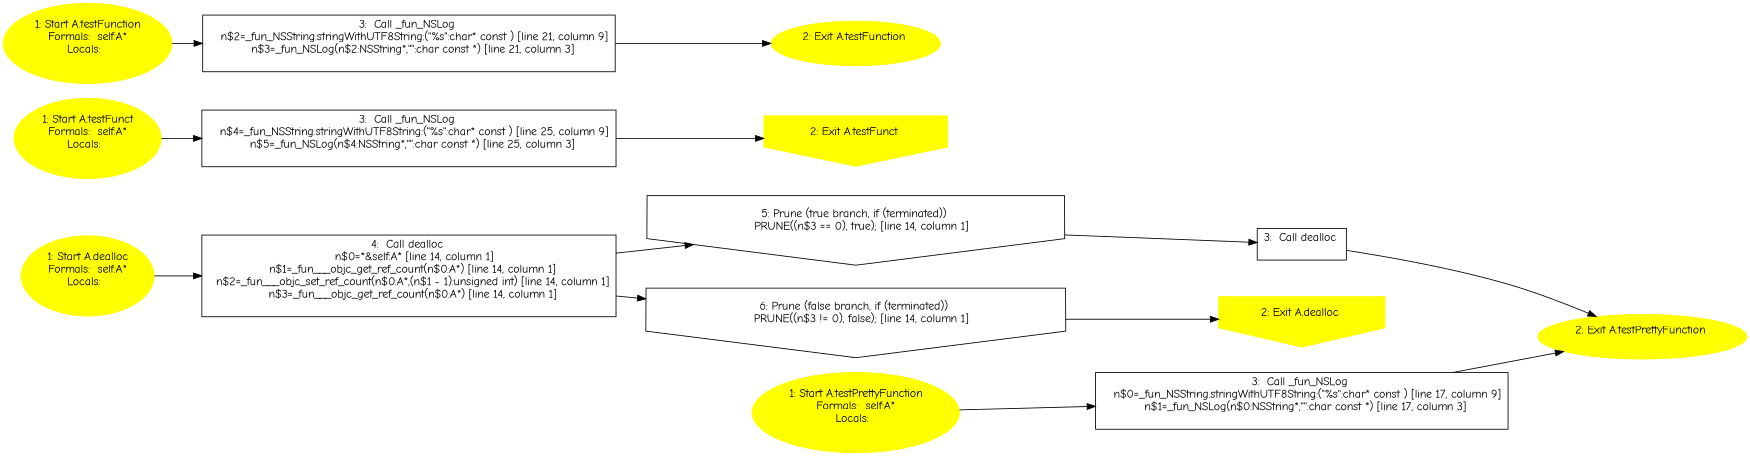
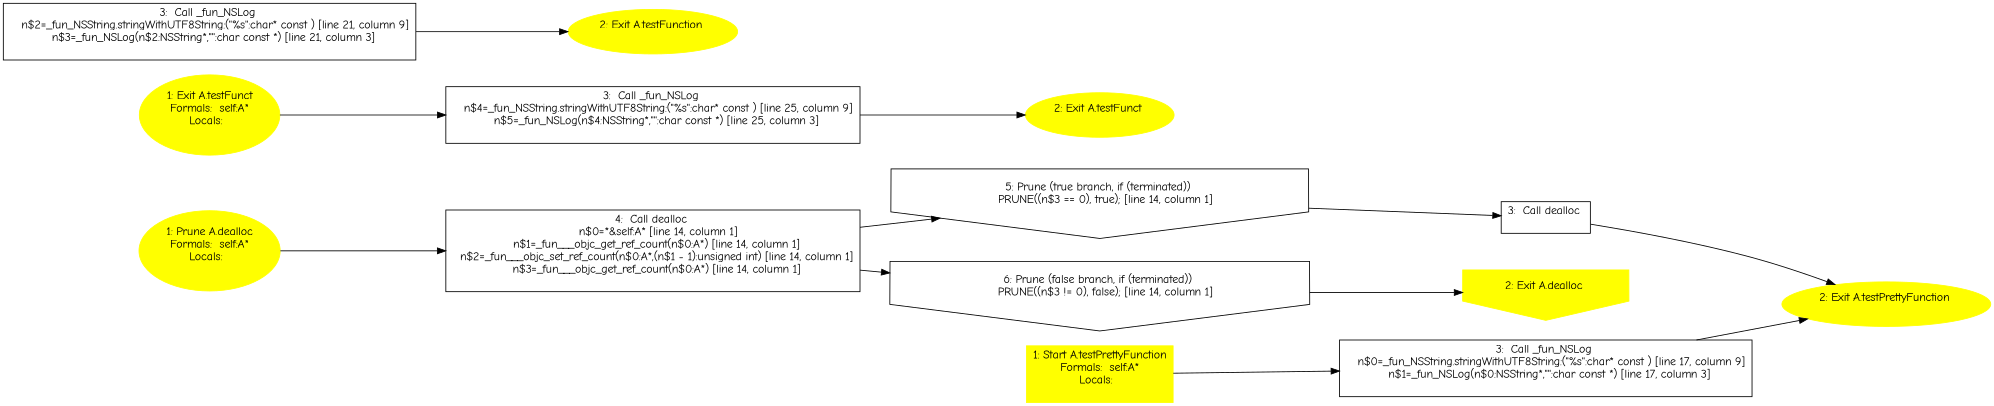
node "1: Start A.testFunction Formals:  self:A* Locals:": removed
node "1: Start A.testFunct Formals:  self:A* Locals:": label "1: Start A.testFunct Formals:  self:A* Locals:" -> "1: Exit A.testFunct Formals:  self:A* Locals:"
node "2: Exit A.testFunct": shape invhouse -> ellipse
node "1: Start A.dealloc Formals:  self:A* Locals:": label "1: Start A.dealloc Formals:  self:A* Locals:" -> "1: Prune A.dealloc Formals:  self:A* Locals:"
node "1: Start A.testPrettyFunction Formals:  self:A* Locals:": shape ellipse -> box
